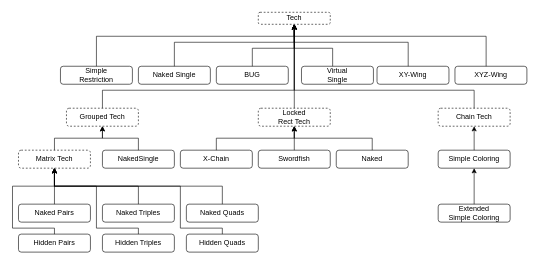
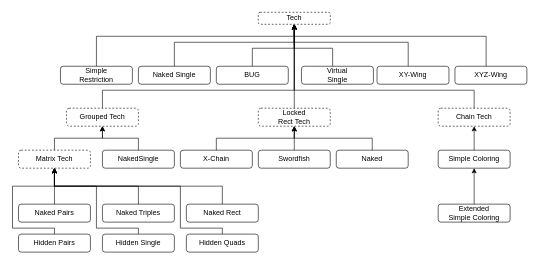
node "Naked Quads": label "Naked Quads" -> "Naked Rect"
node "Hidden Triples": label "Hidden Triples" -> "Hidden Single"
